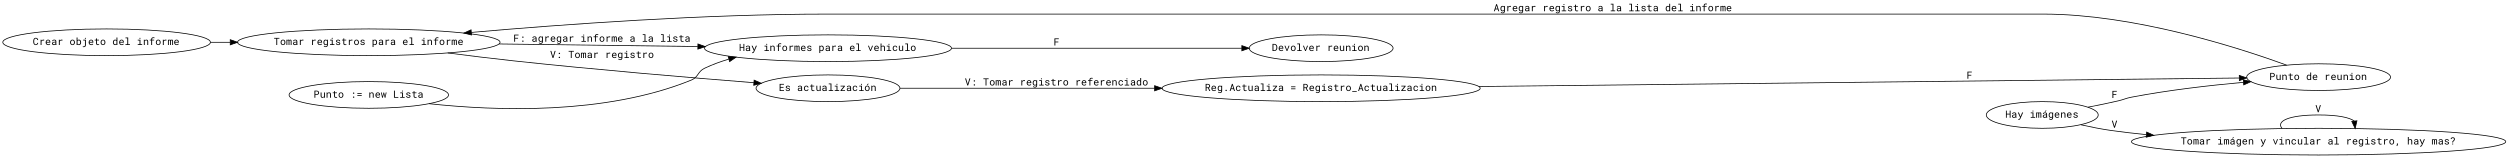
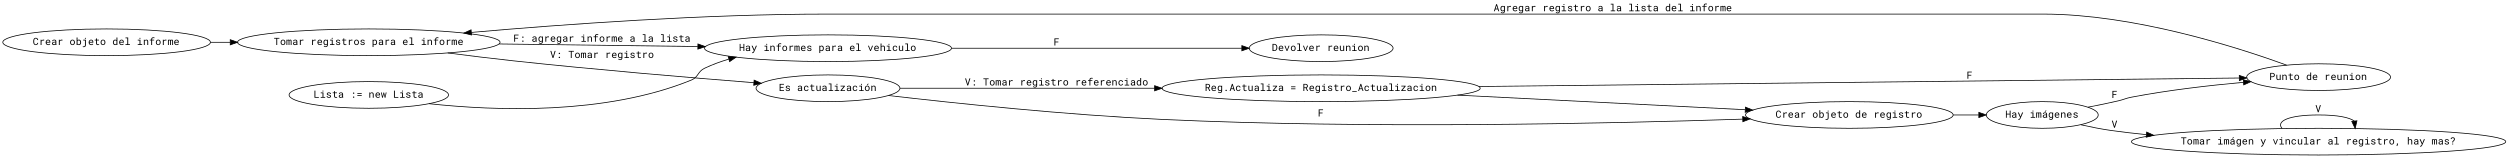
node "Punto := new Lista": label "Punto := new Lista" -> "Lista := new Lista"
node "Crear objeto de registro": added
